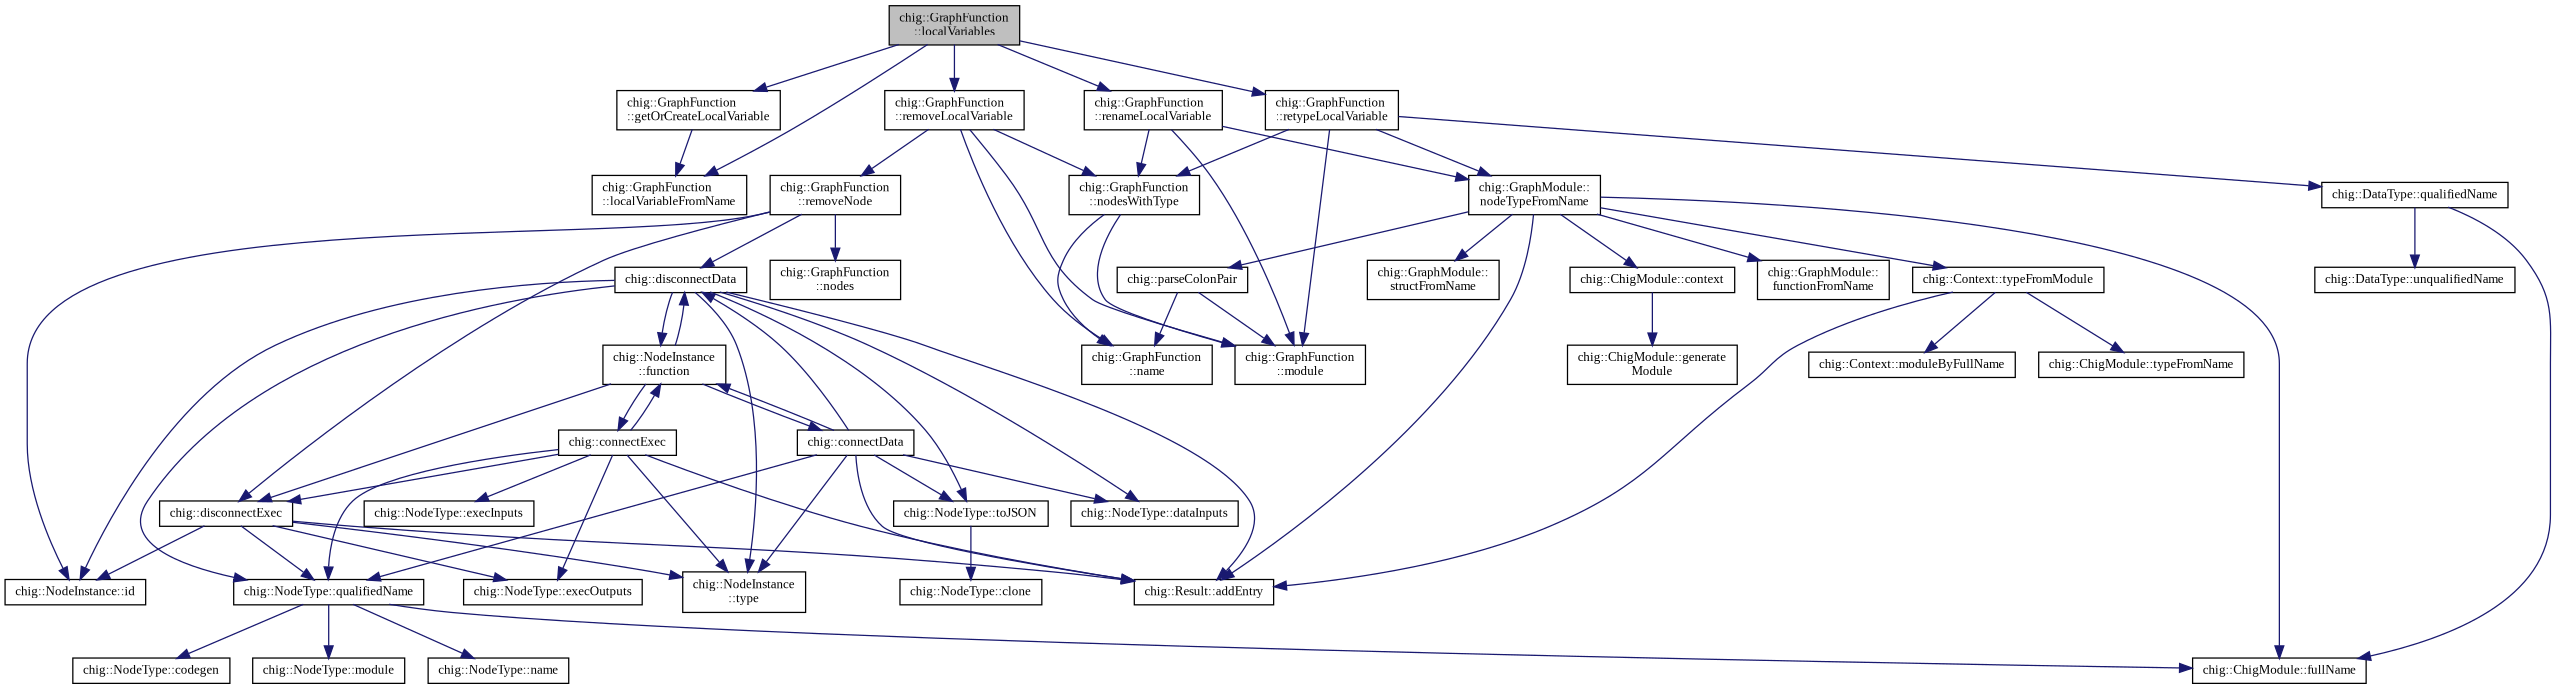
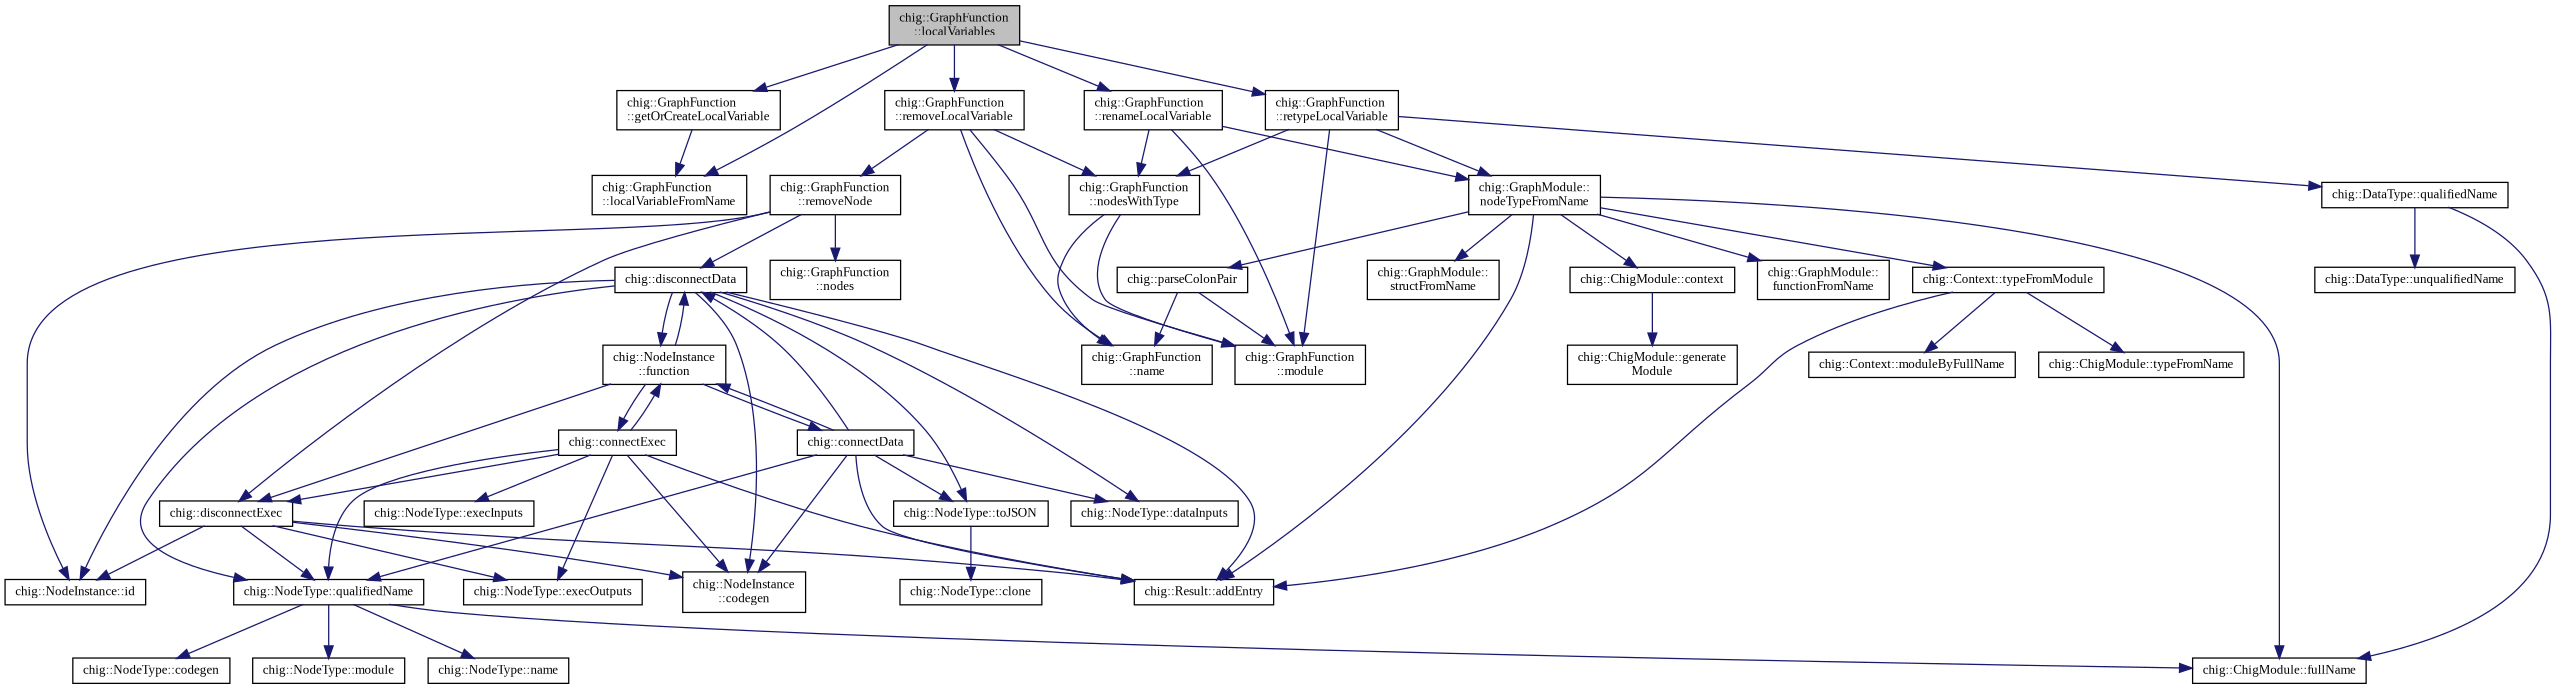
node "chig::NodeInstance ::type": label "chig::NodeInstance ::type" -> "chig::NodeInstance ::codegen"
